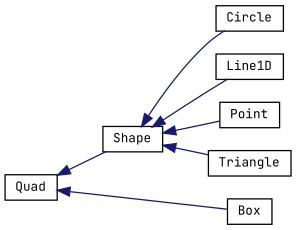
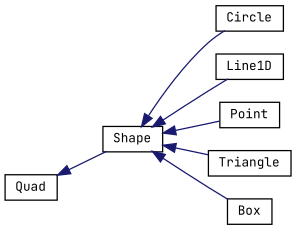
edge "Box" -> "Quad": now "Box" -> "Shape"
